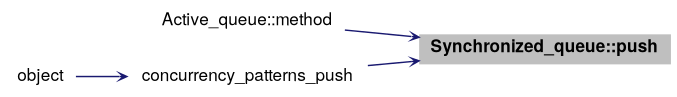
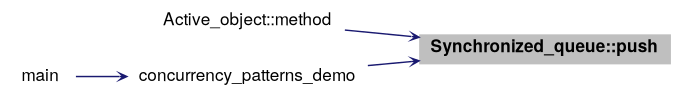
node "Active_queue::method": label "Active_queue::method" -> "Active_object::method"
node "object": label "object" -> "main"
node "concurrency_patterns_push": label "concurrency_patterns_push" -> "concurrency_patterns_demo"
